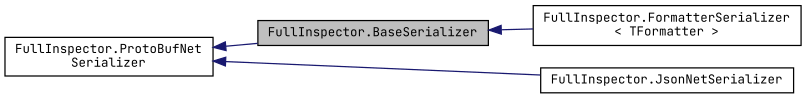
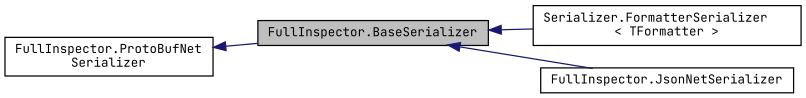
node "FullInspector.FormatterSerializer < TFormatter >": label "FullInspector.FormatterSerializer < TFormatter >" -> "Serializer.FormatterSerializer < TFormatter >"
edge "FullInspector.JsonNetSerializer" -> "FullInspector.ProtoBufNet Serializer": now "FullInspector.JsonNetSerializer" -> "FullInspector.BaseSerializer"
